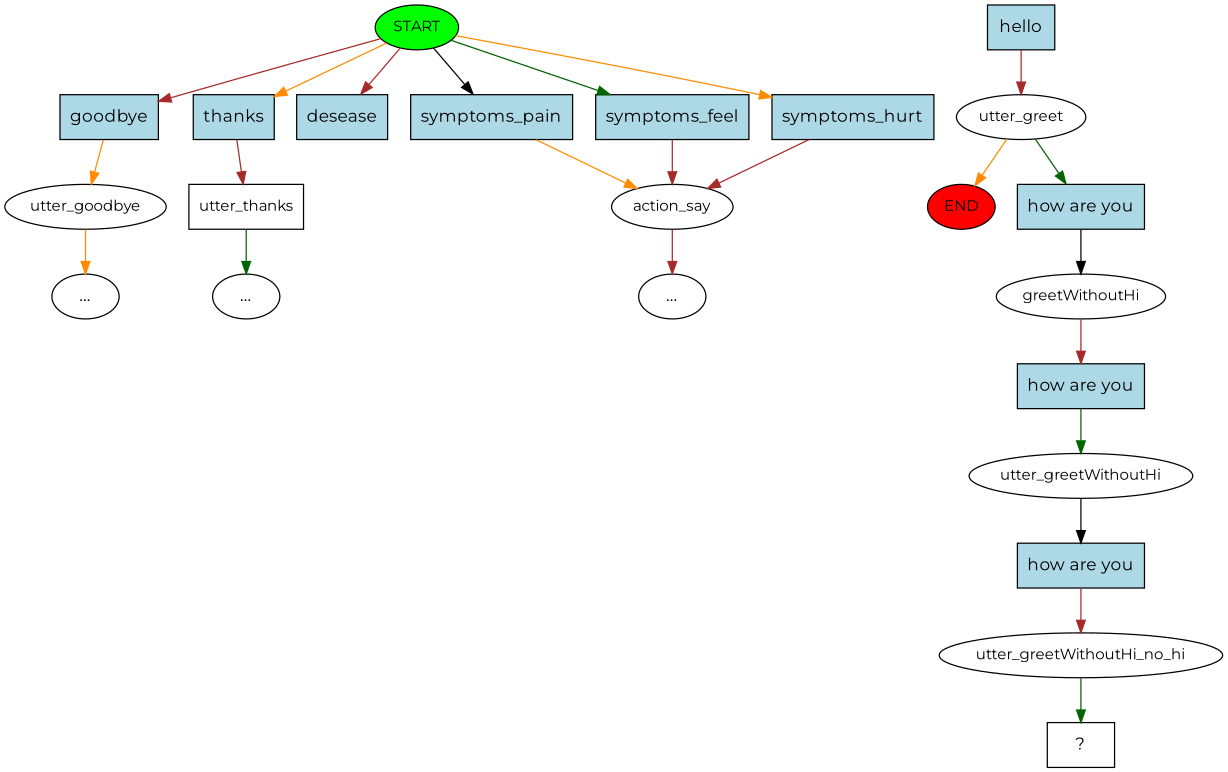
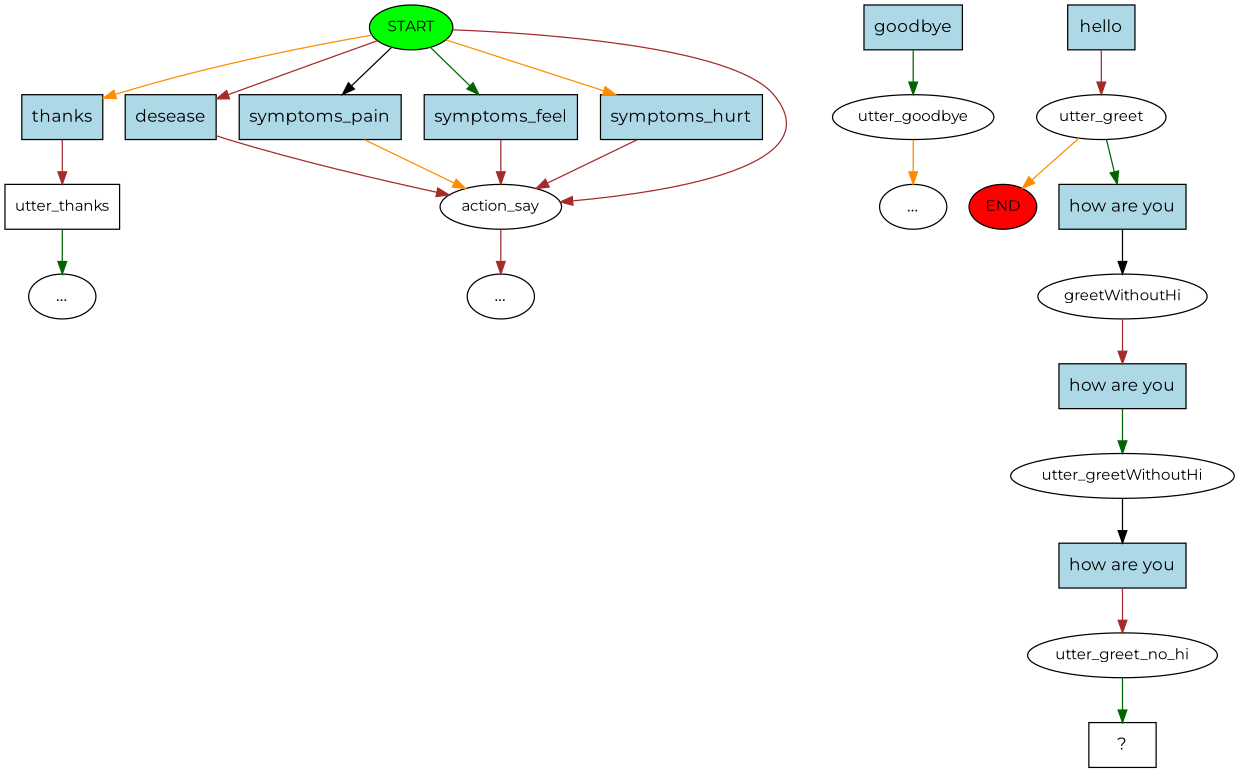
edge "START" -> "goodbye": now "START" -> "action_say"
edge "goodbye" -> "utter_goodbye": color darkorange -> darkgreen
edge "desease" -> "action_say": added
node "utter_greetWithoutHi_no_hi": label "utter_greetWithoutHi_no_hi" -> "utter_greet_no_hi"
